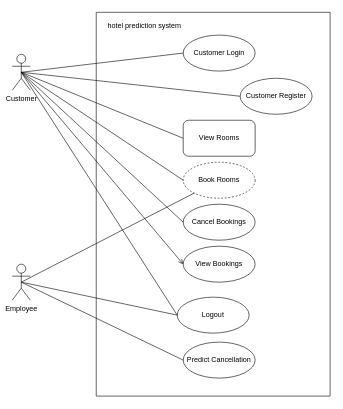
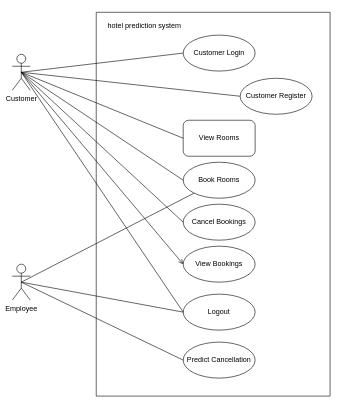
node "Book Rooms": style dashed -> solid
node "Logout": moved (213, 315) -> (219, 312)
